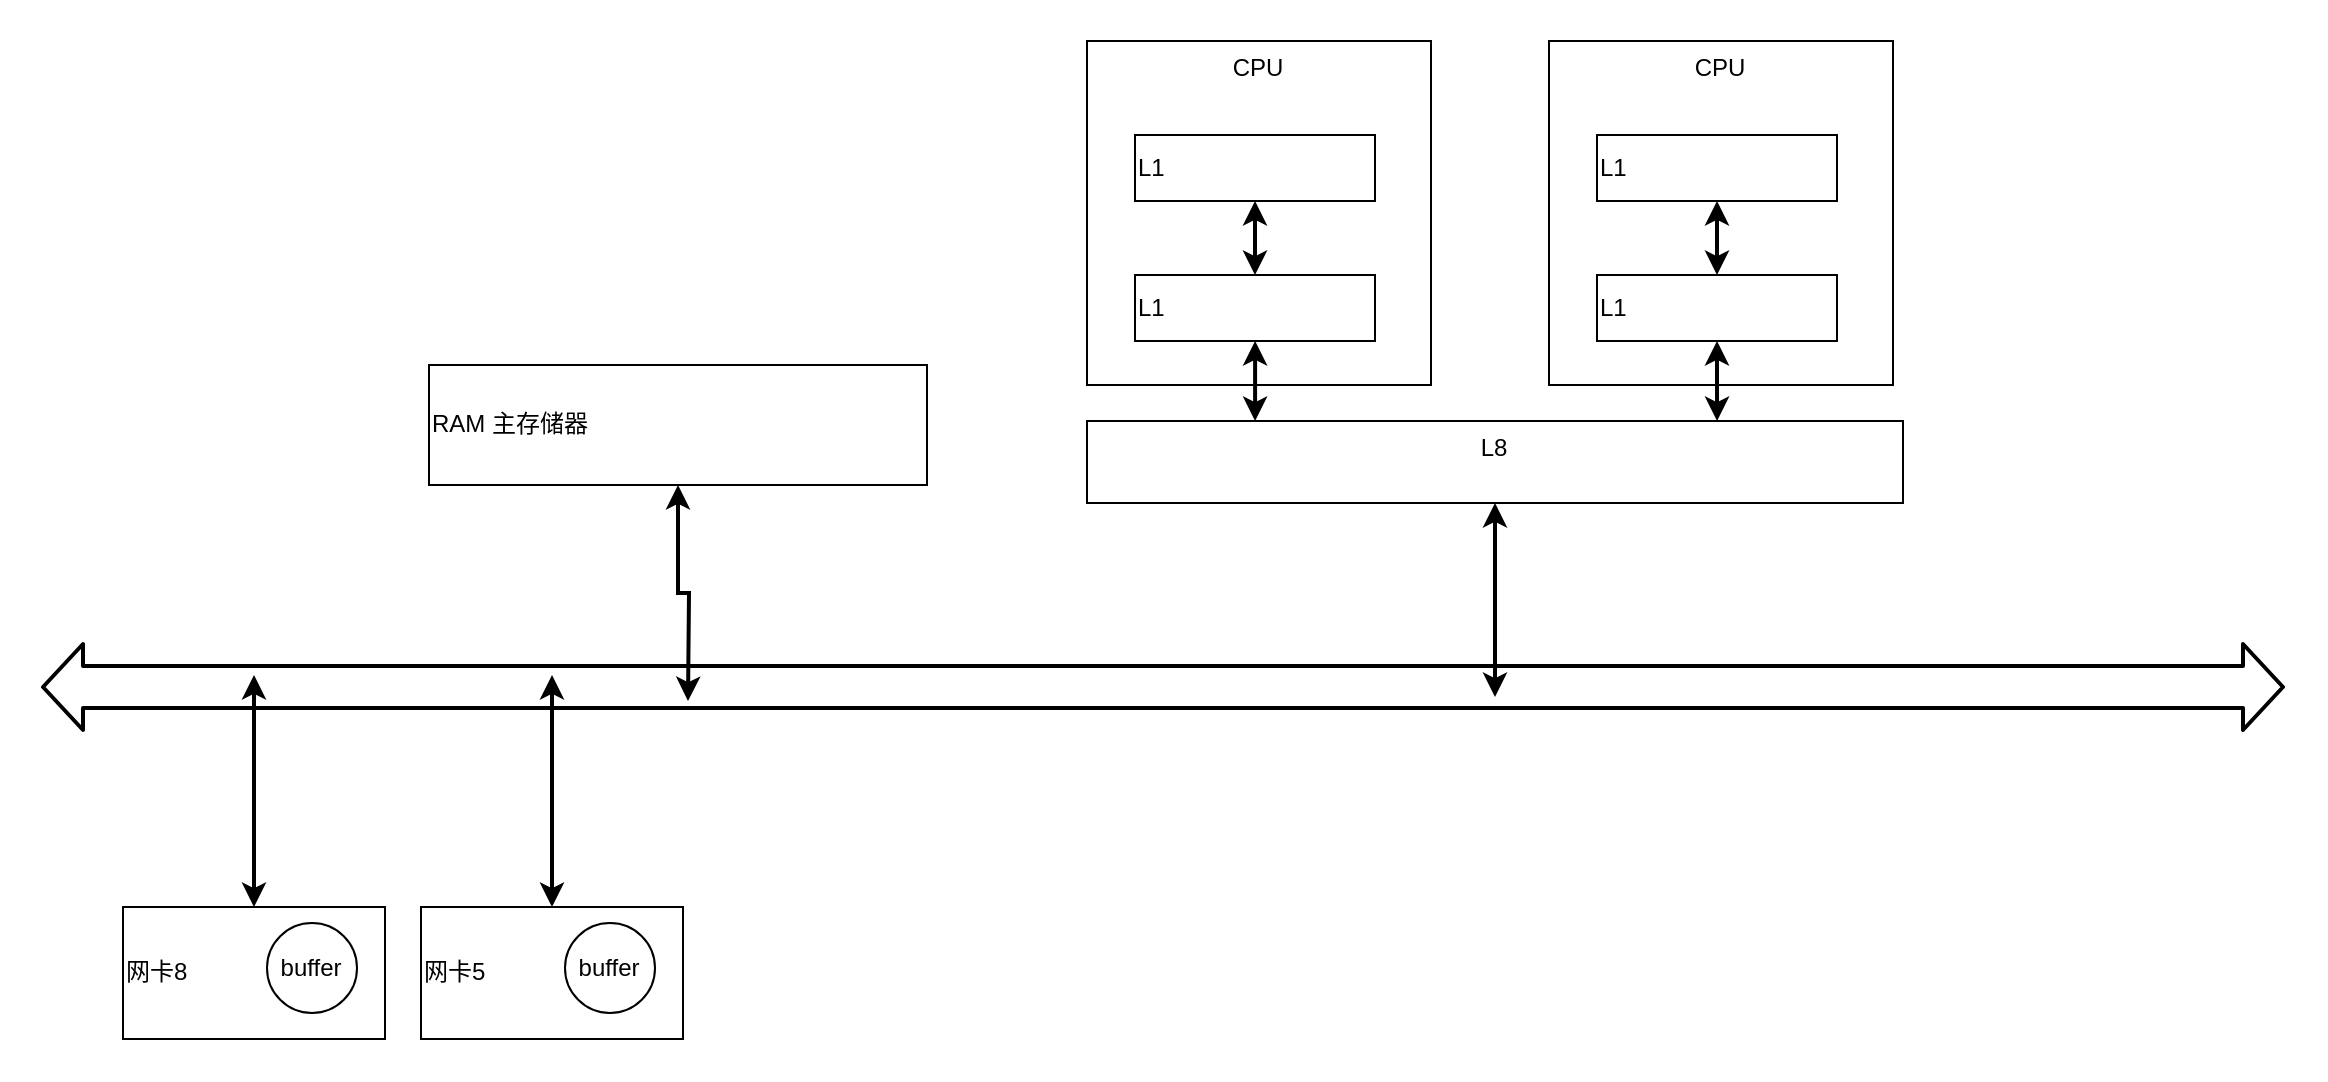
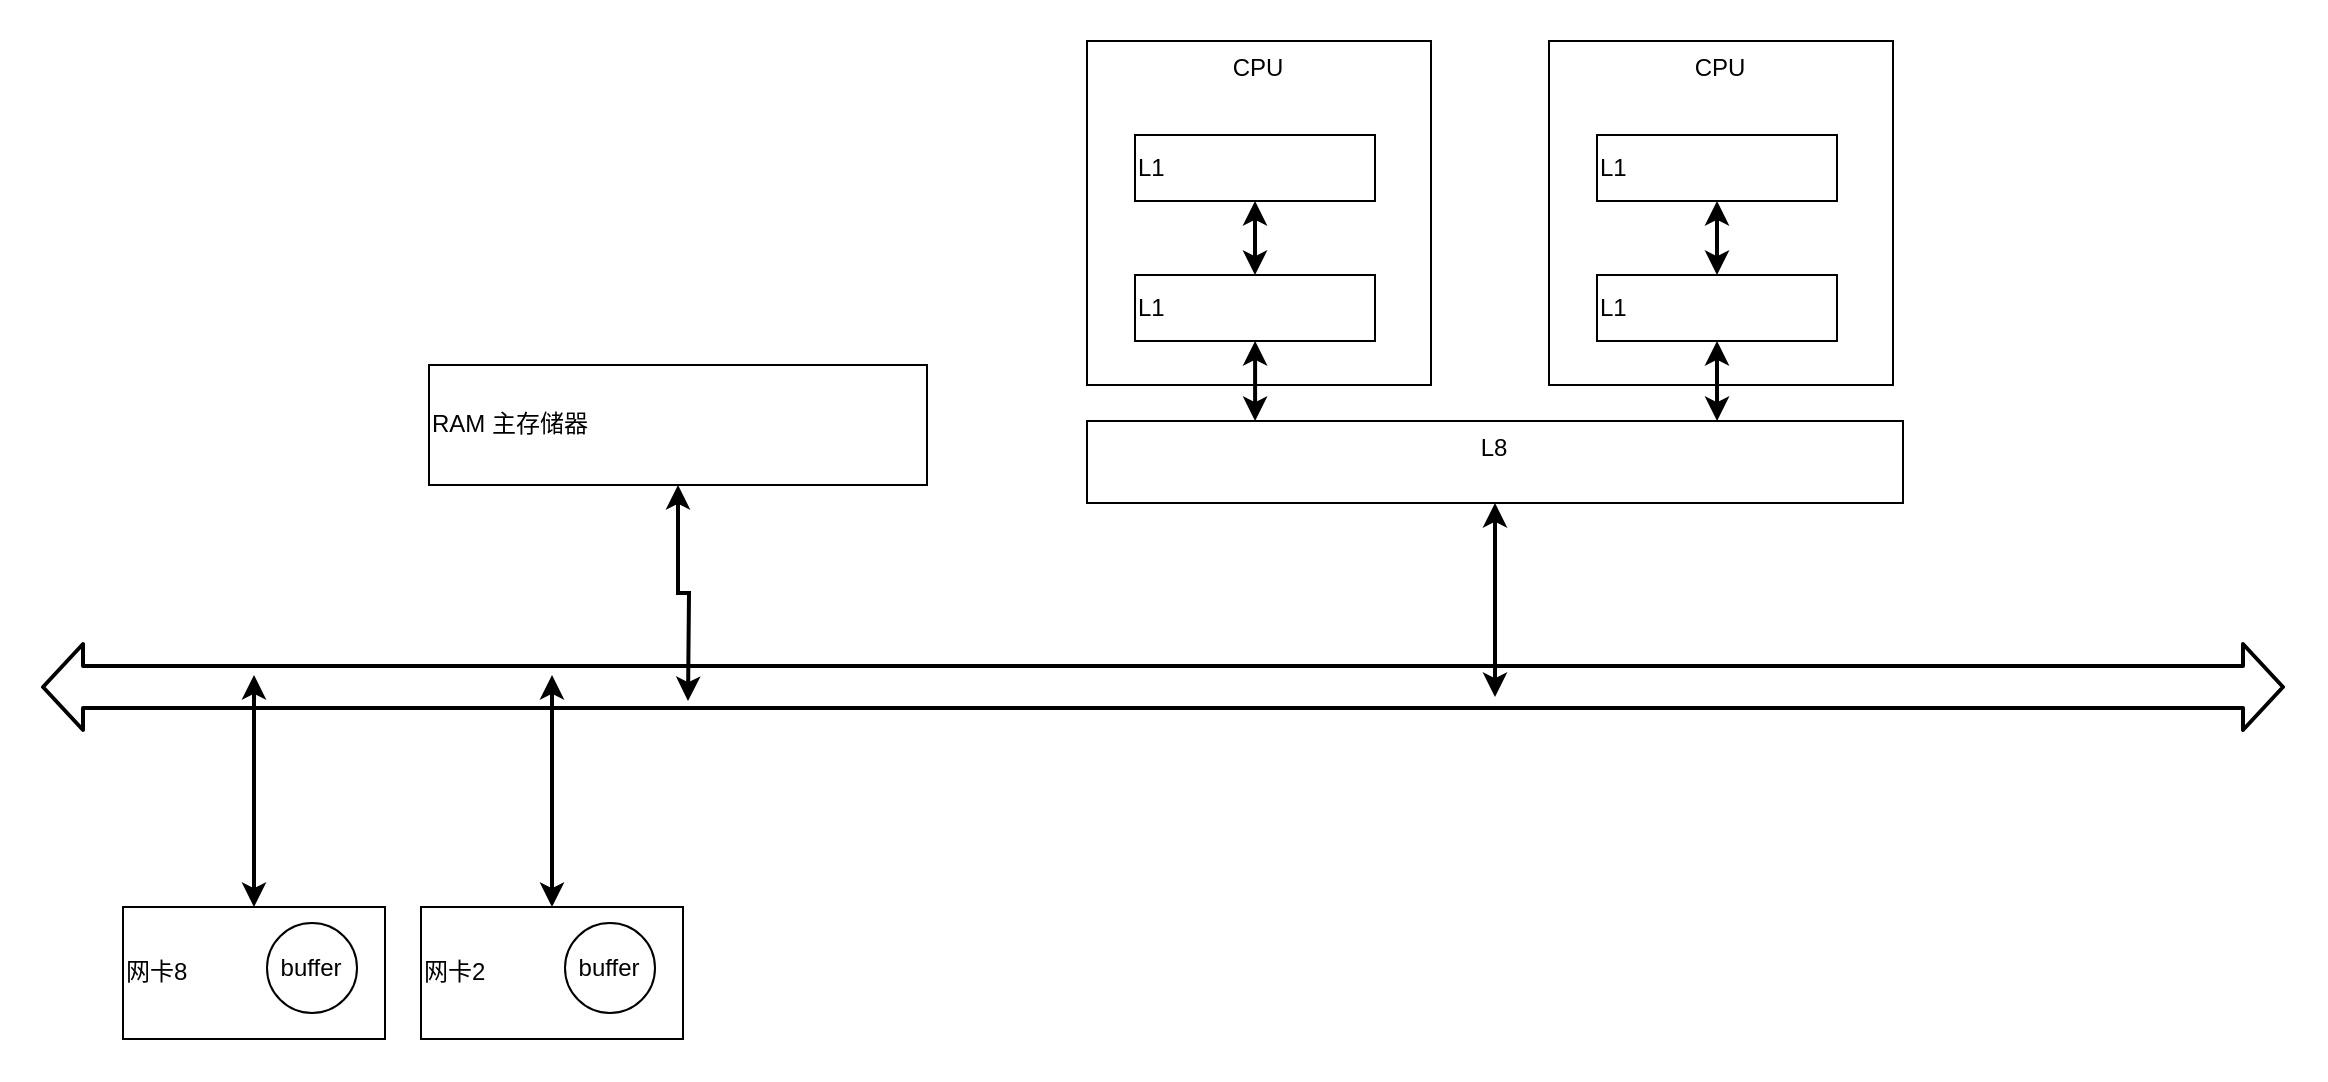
node "网卡5": label "网卡5" -> "网卡2"
